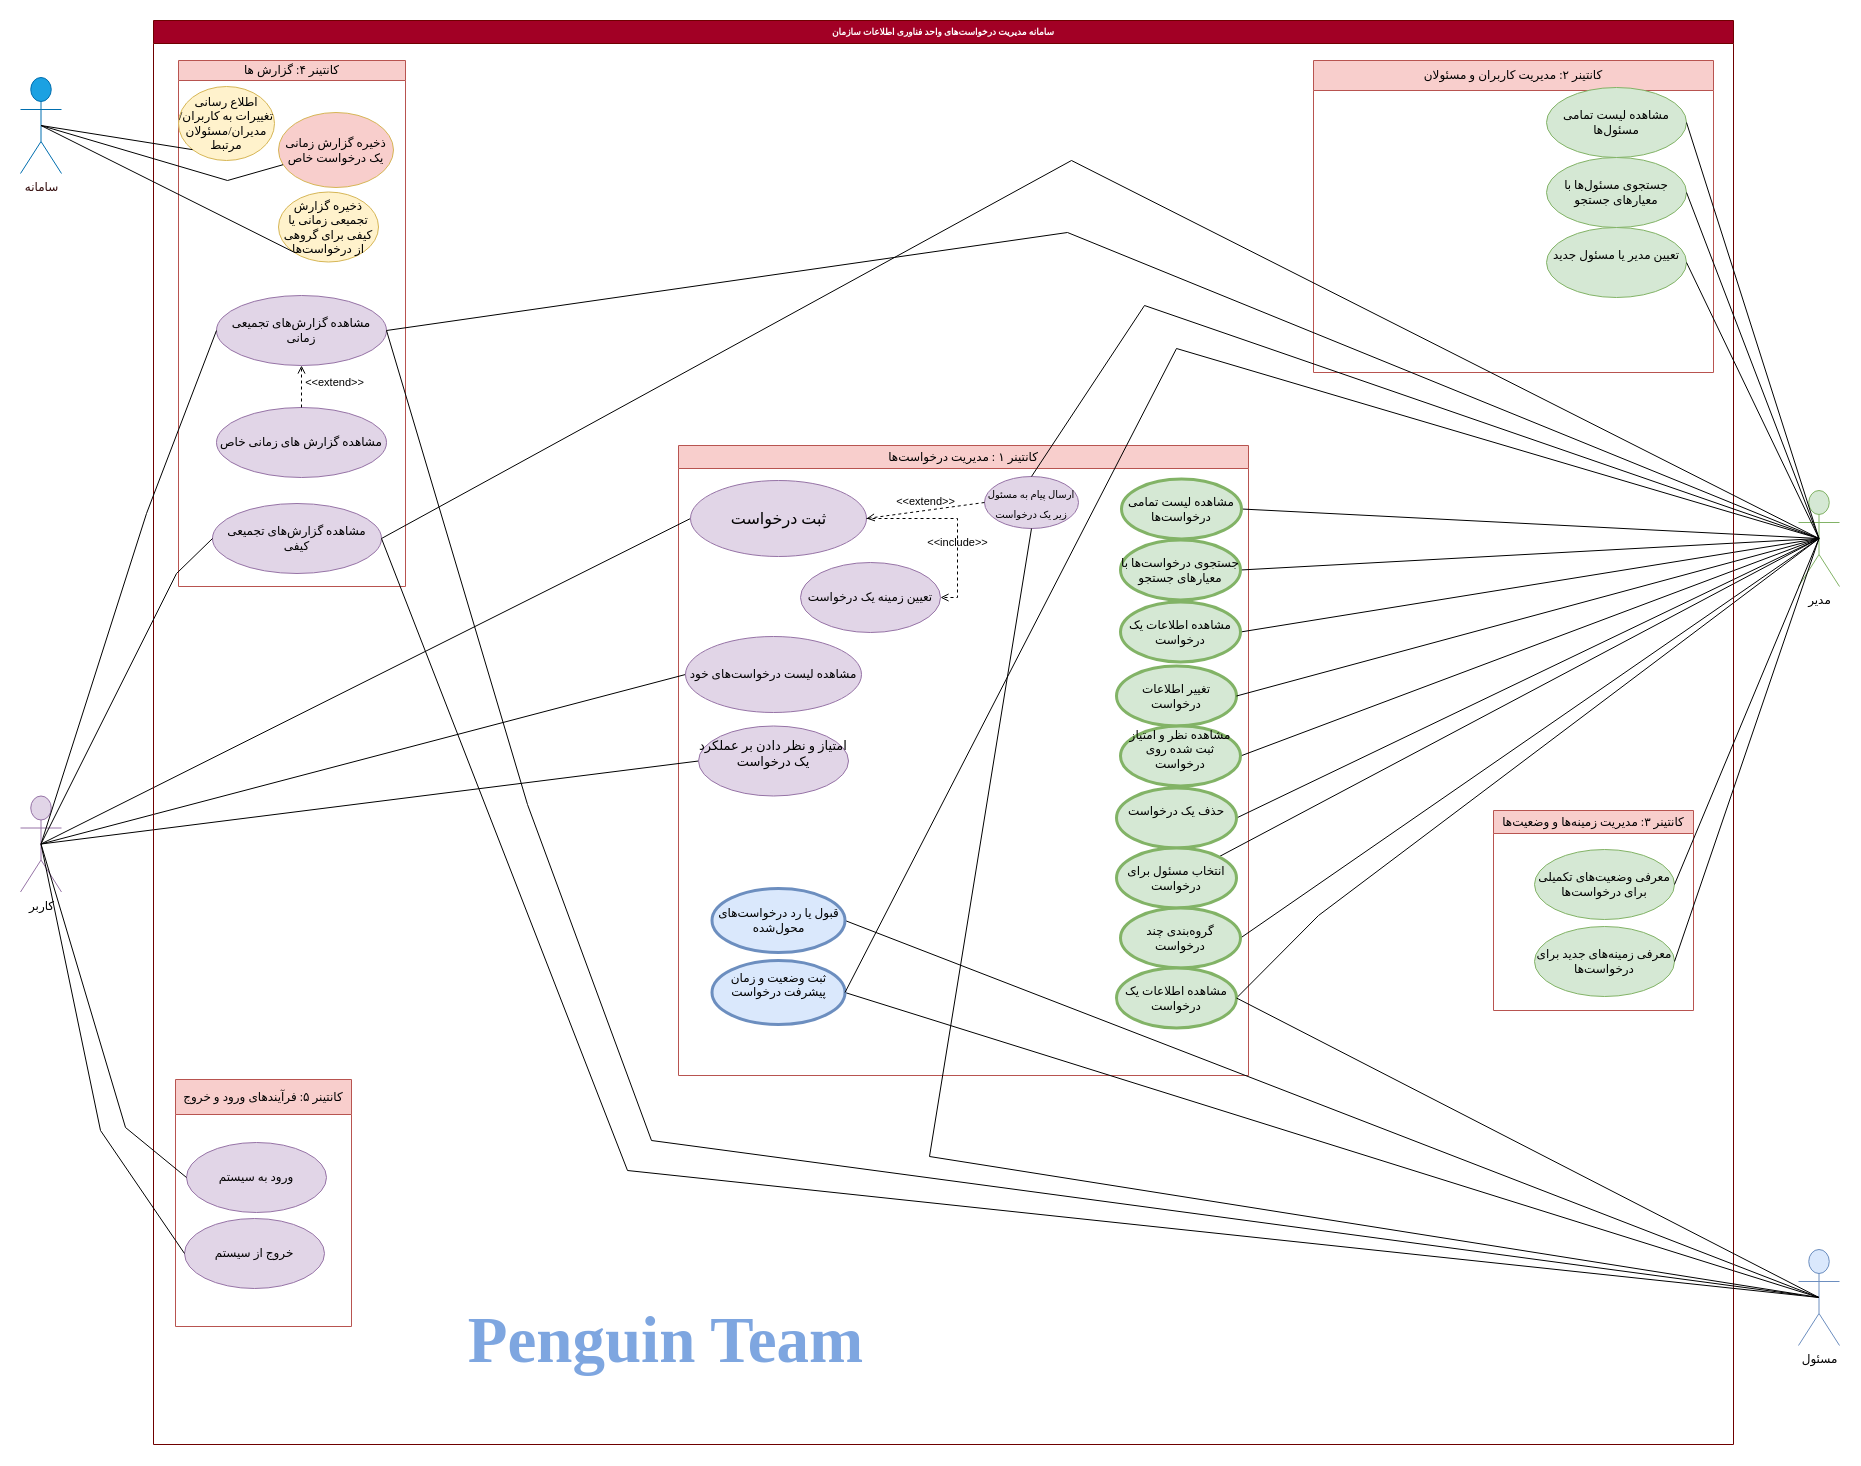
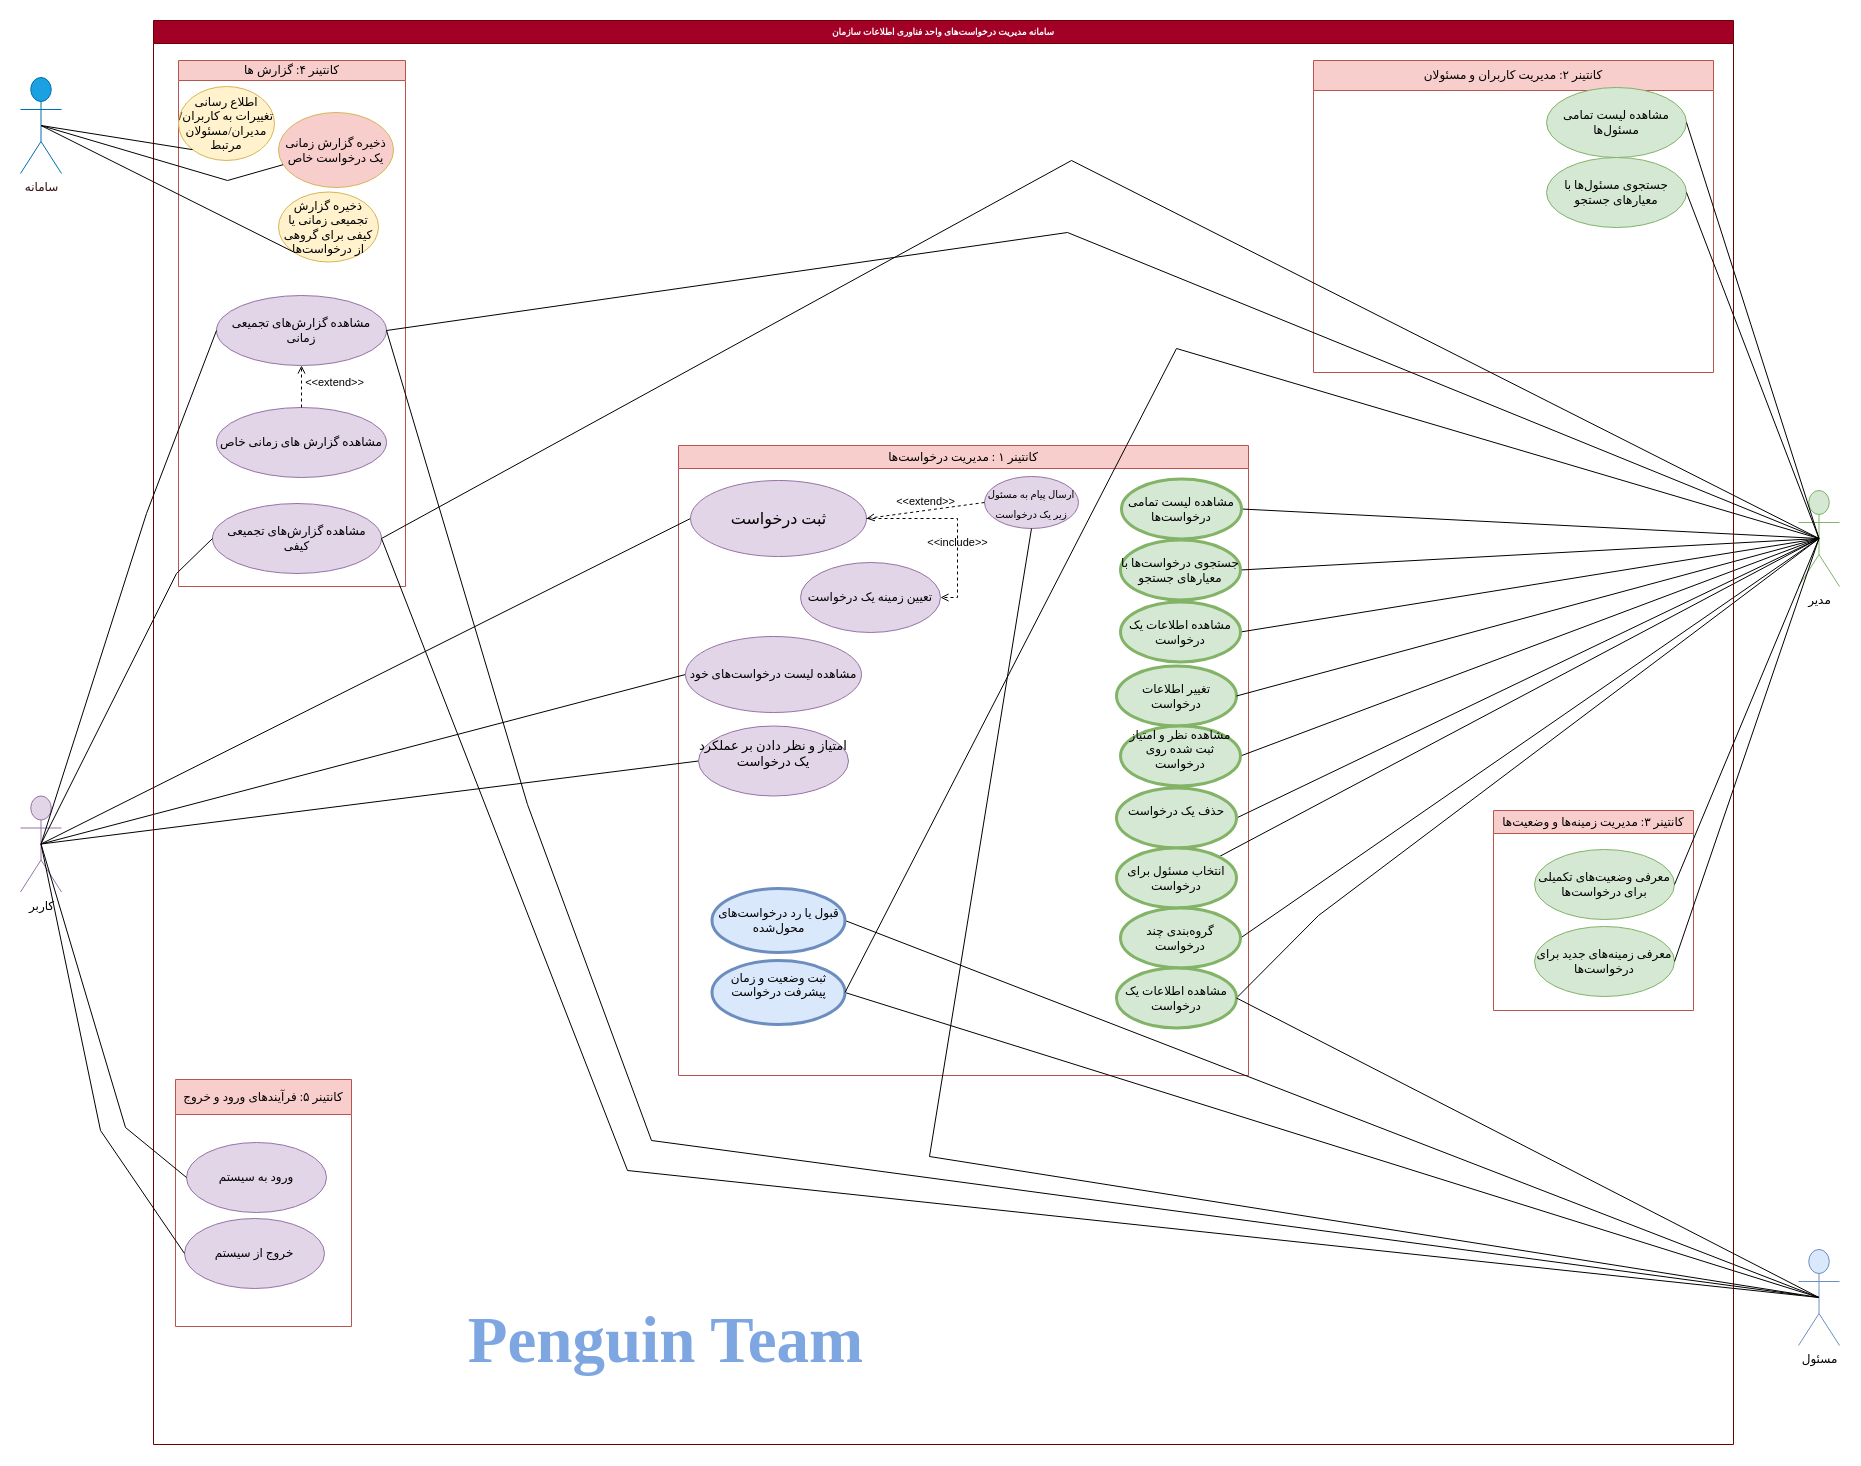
node "تعیین مدیر یا مسئول جدید": removed
edge "تعیین مدیر یا مسئول جدید" -- "مدیر": removed
edge "ارسال پیام به مسئول زیر یک درخواست" -- "مدیر": removed
